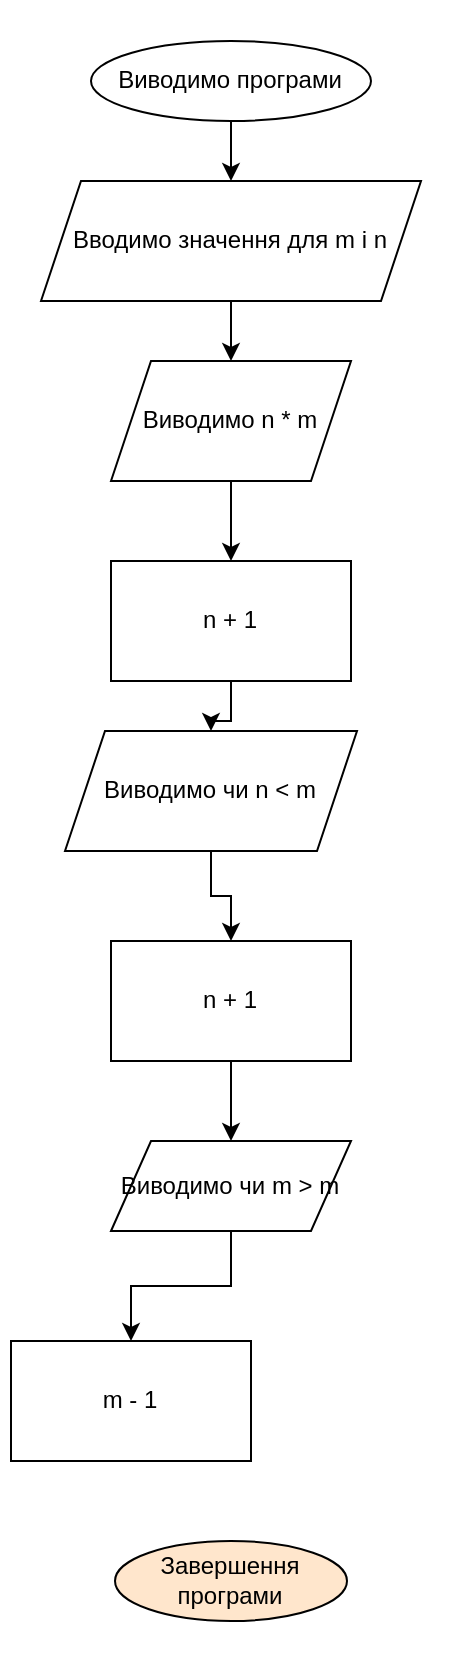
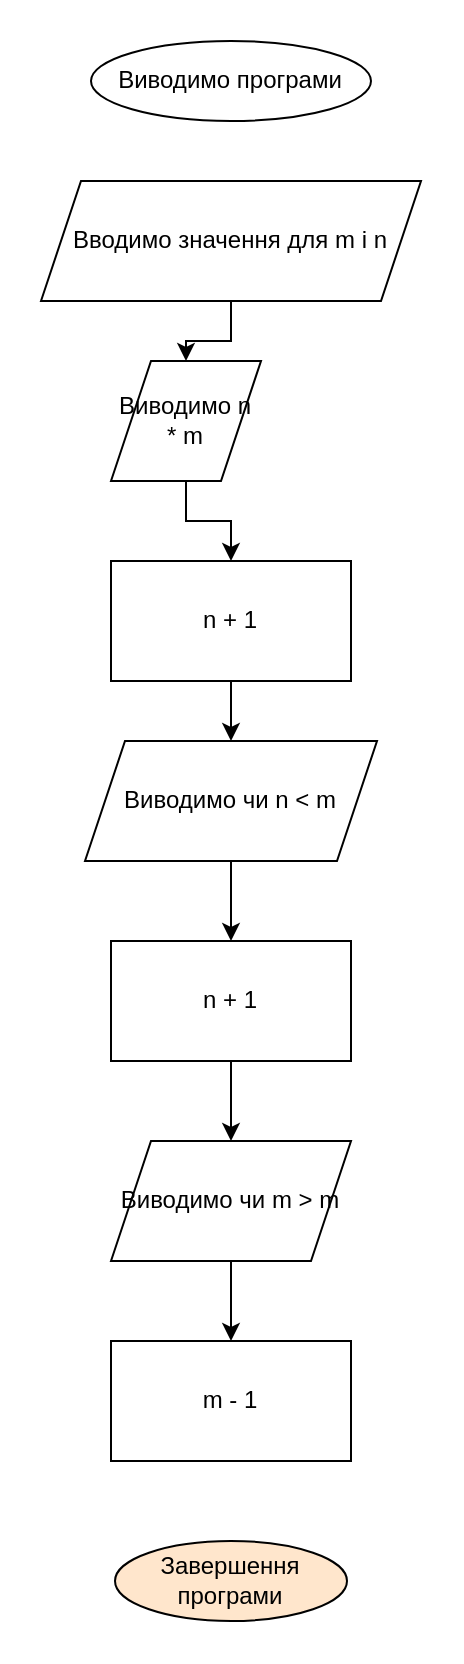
edge "Виводимо програми" -> "Вводимо значення для m i n": removed
node "Виводимо n * m": size 240x120 -> 150x120
node "Виводимо чи n < m": moved (211, 791) -> (231, 801)
node "Виводимо чи m > m": size 240x90 -> 240x120
node "m - 1": moved (131, 1401) -> (231, 1401)
